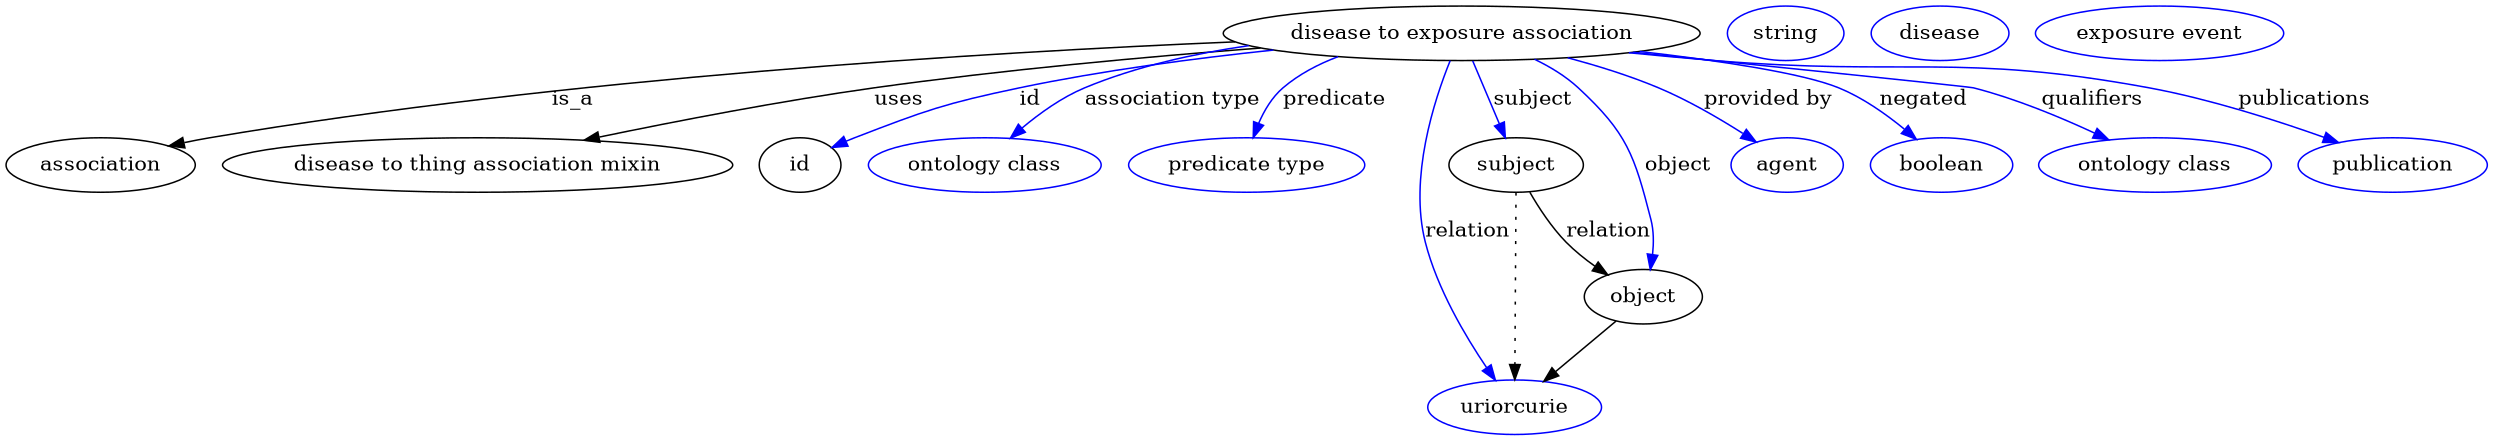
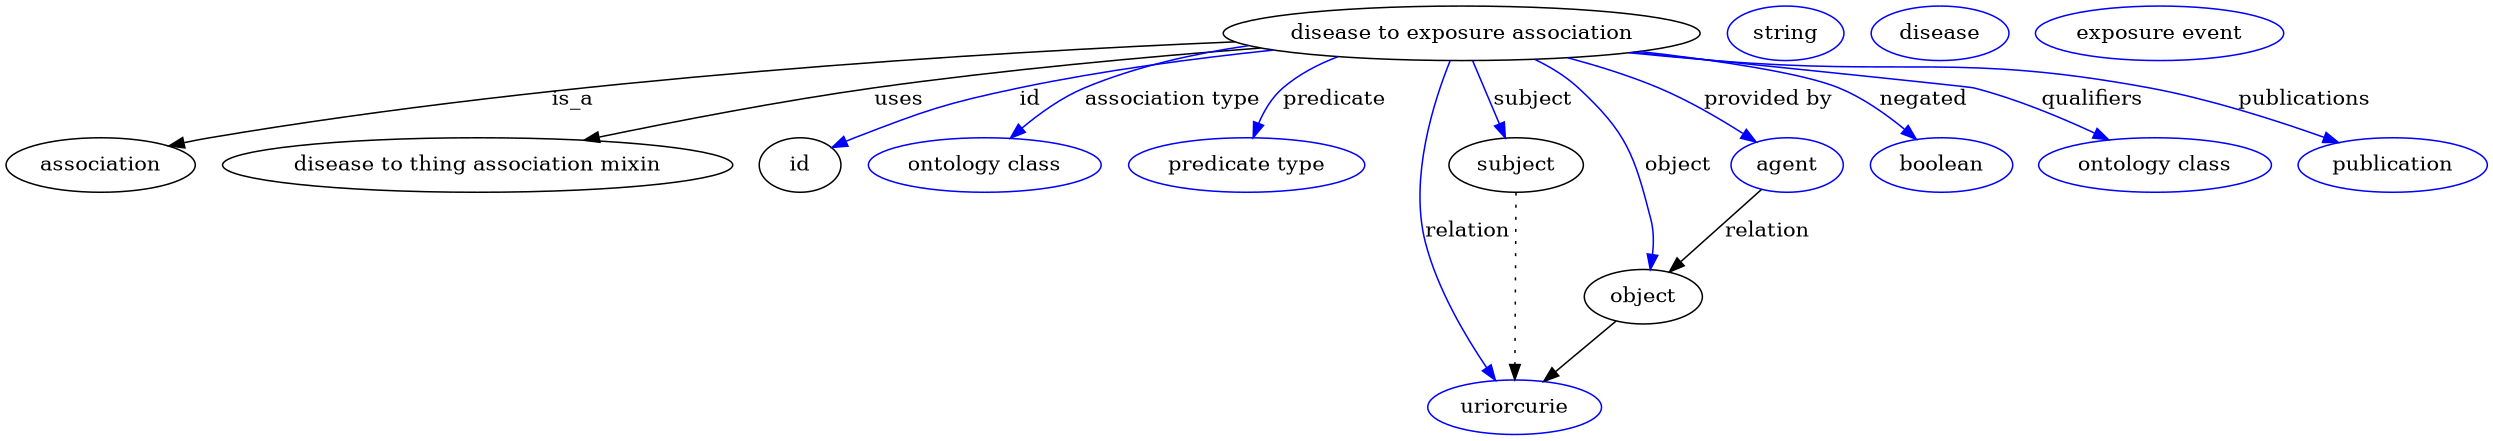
edge "subject" -> "object": now "agent" -> "object"
